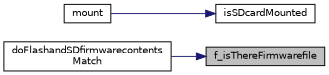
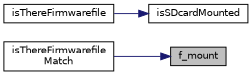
node "mount": label "mount" -> "isThereFirmwarefile"
node "doFlashandSDfirmwarecontents Match": label "doFlashandSDfirmwarecontents Match" -> "isThereFirmwarefile Match"
node "f_isThereFirmwarefile": label "f_isThereFirmwarefile" -> "f_mount"
